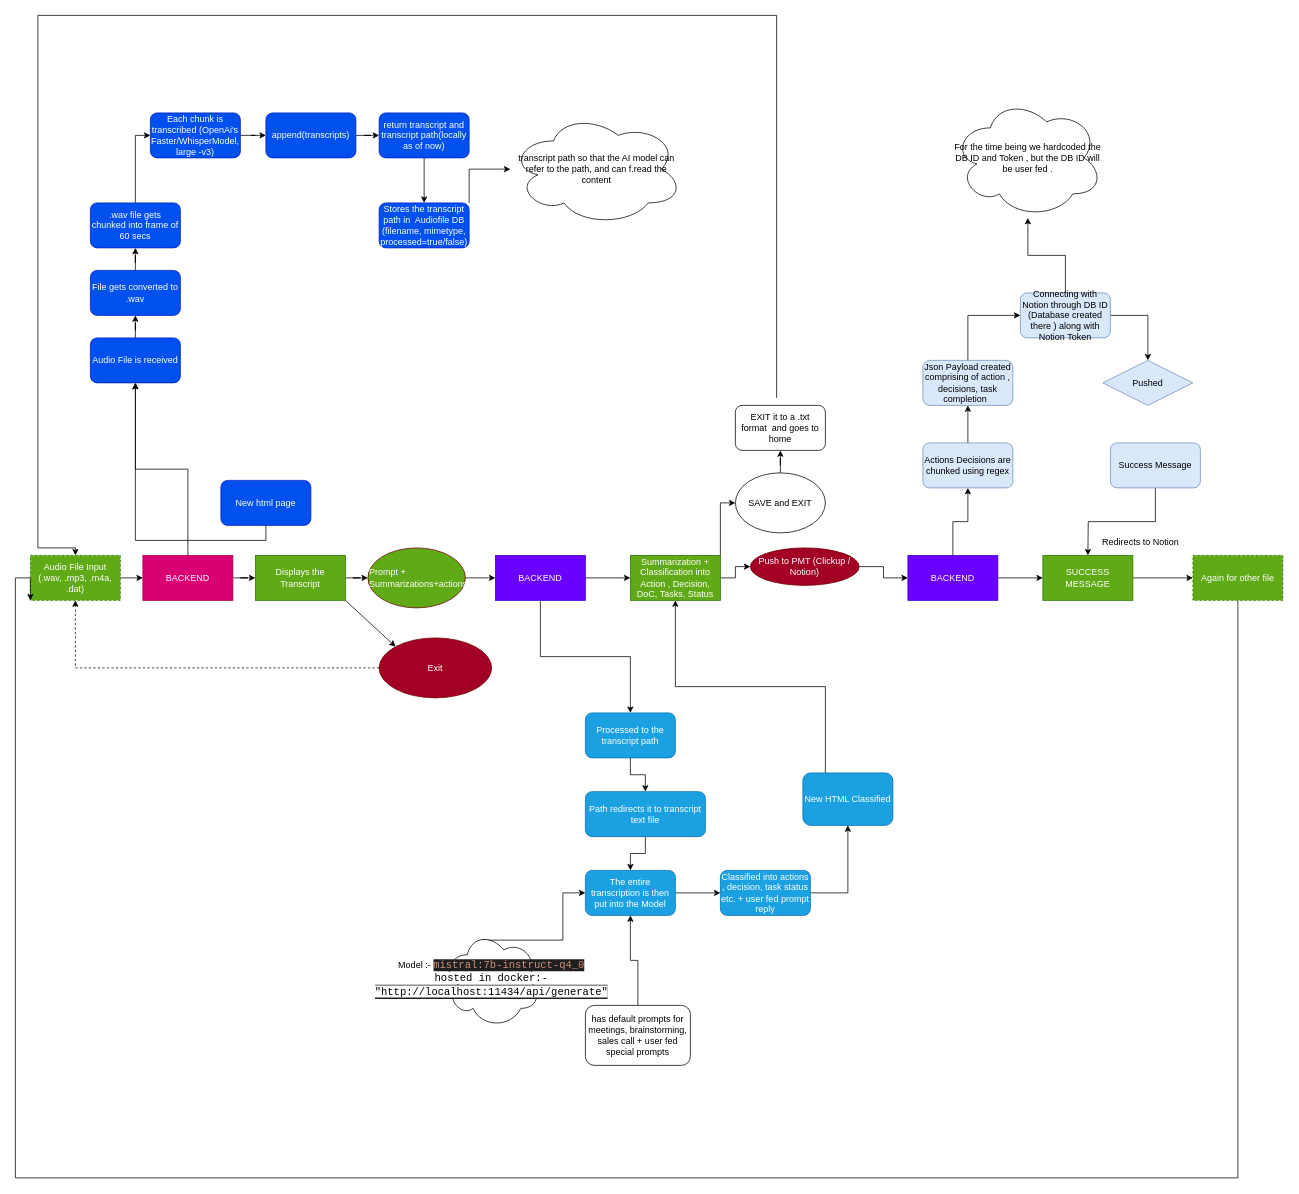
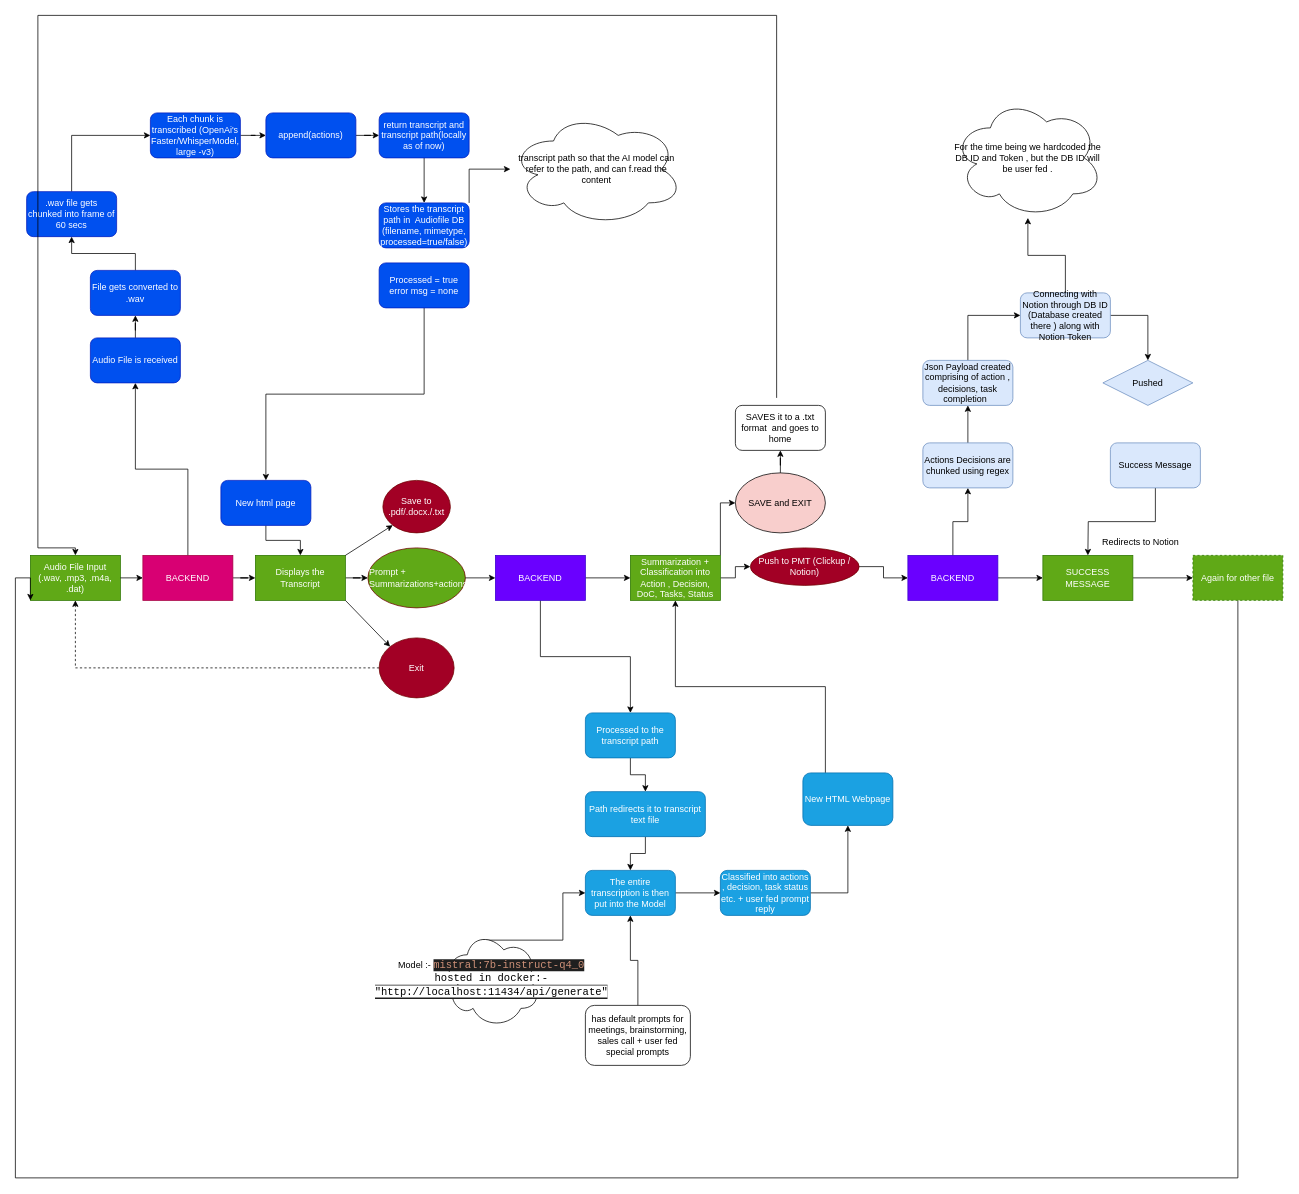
node "append(transcripts)": label "append(transcripts)" -> "append(actions)"
node ".wav file gets chunked into frame of 60 secs": moved (135, 225) -> (72, 214)
node "Processed = true error msg = none": added
edge "Processed = true error msg = none" -> "New html page": added
node "EXIT it to a .txt format and goes to home": label "EXIT it to a .txt format and goes to home" -> "SAVES it to a .txt format and goes to home"
node "SAVE and EXIT": fillcolor #ffffff -> #f8cecc
node "Save to .pdf/.docx./.txt": added
edge "New html page" -> "Audio File is received": now "New html page" -> "Displays the Transcript"
edge "Displays the Transcript" -> "Save to .pdf/.docx./.txt": added
node "Audio File Input (.wav, .mp3, .m4a, .dat)": style dashed -> solid
node "Exit": size 113x60 -> 75x60
node "New HTML Classified": label "New HTML Classified" -> "New HTML Webpage"
